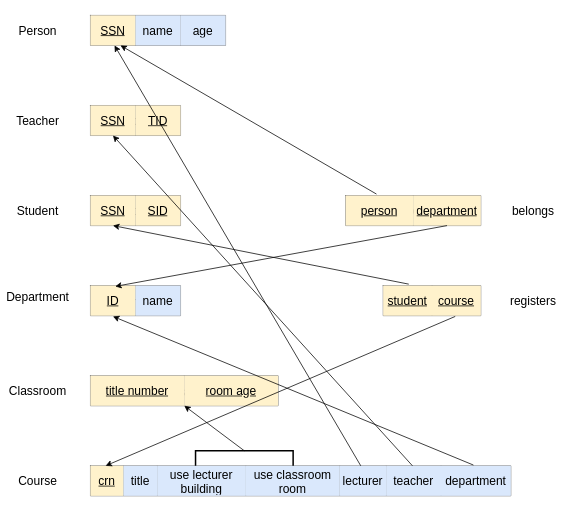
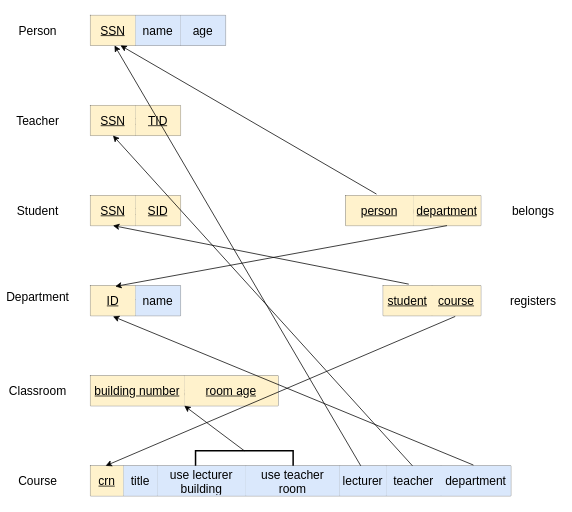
node "title number": label "title number" -> "building number"
node "use classroom room": label "use classroom room" -> "use teacher room"
